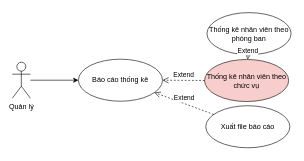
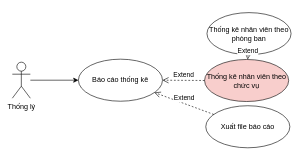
node "Quản lý": label "Quản lý" -> "Thống lý"
